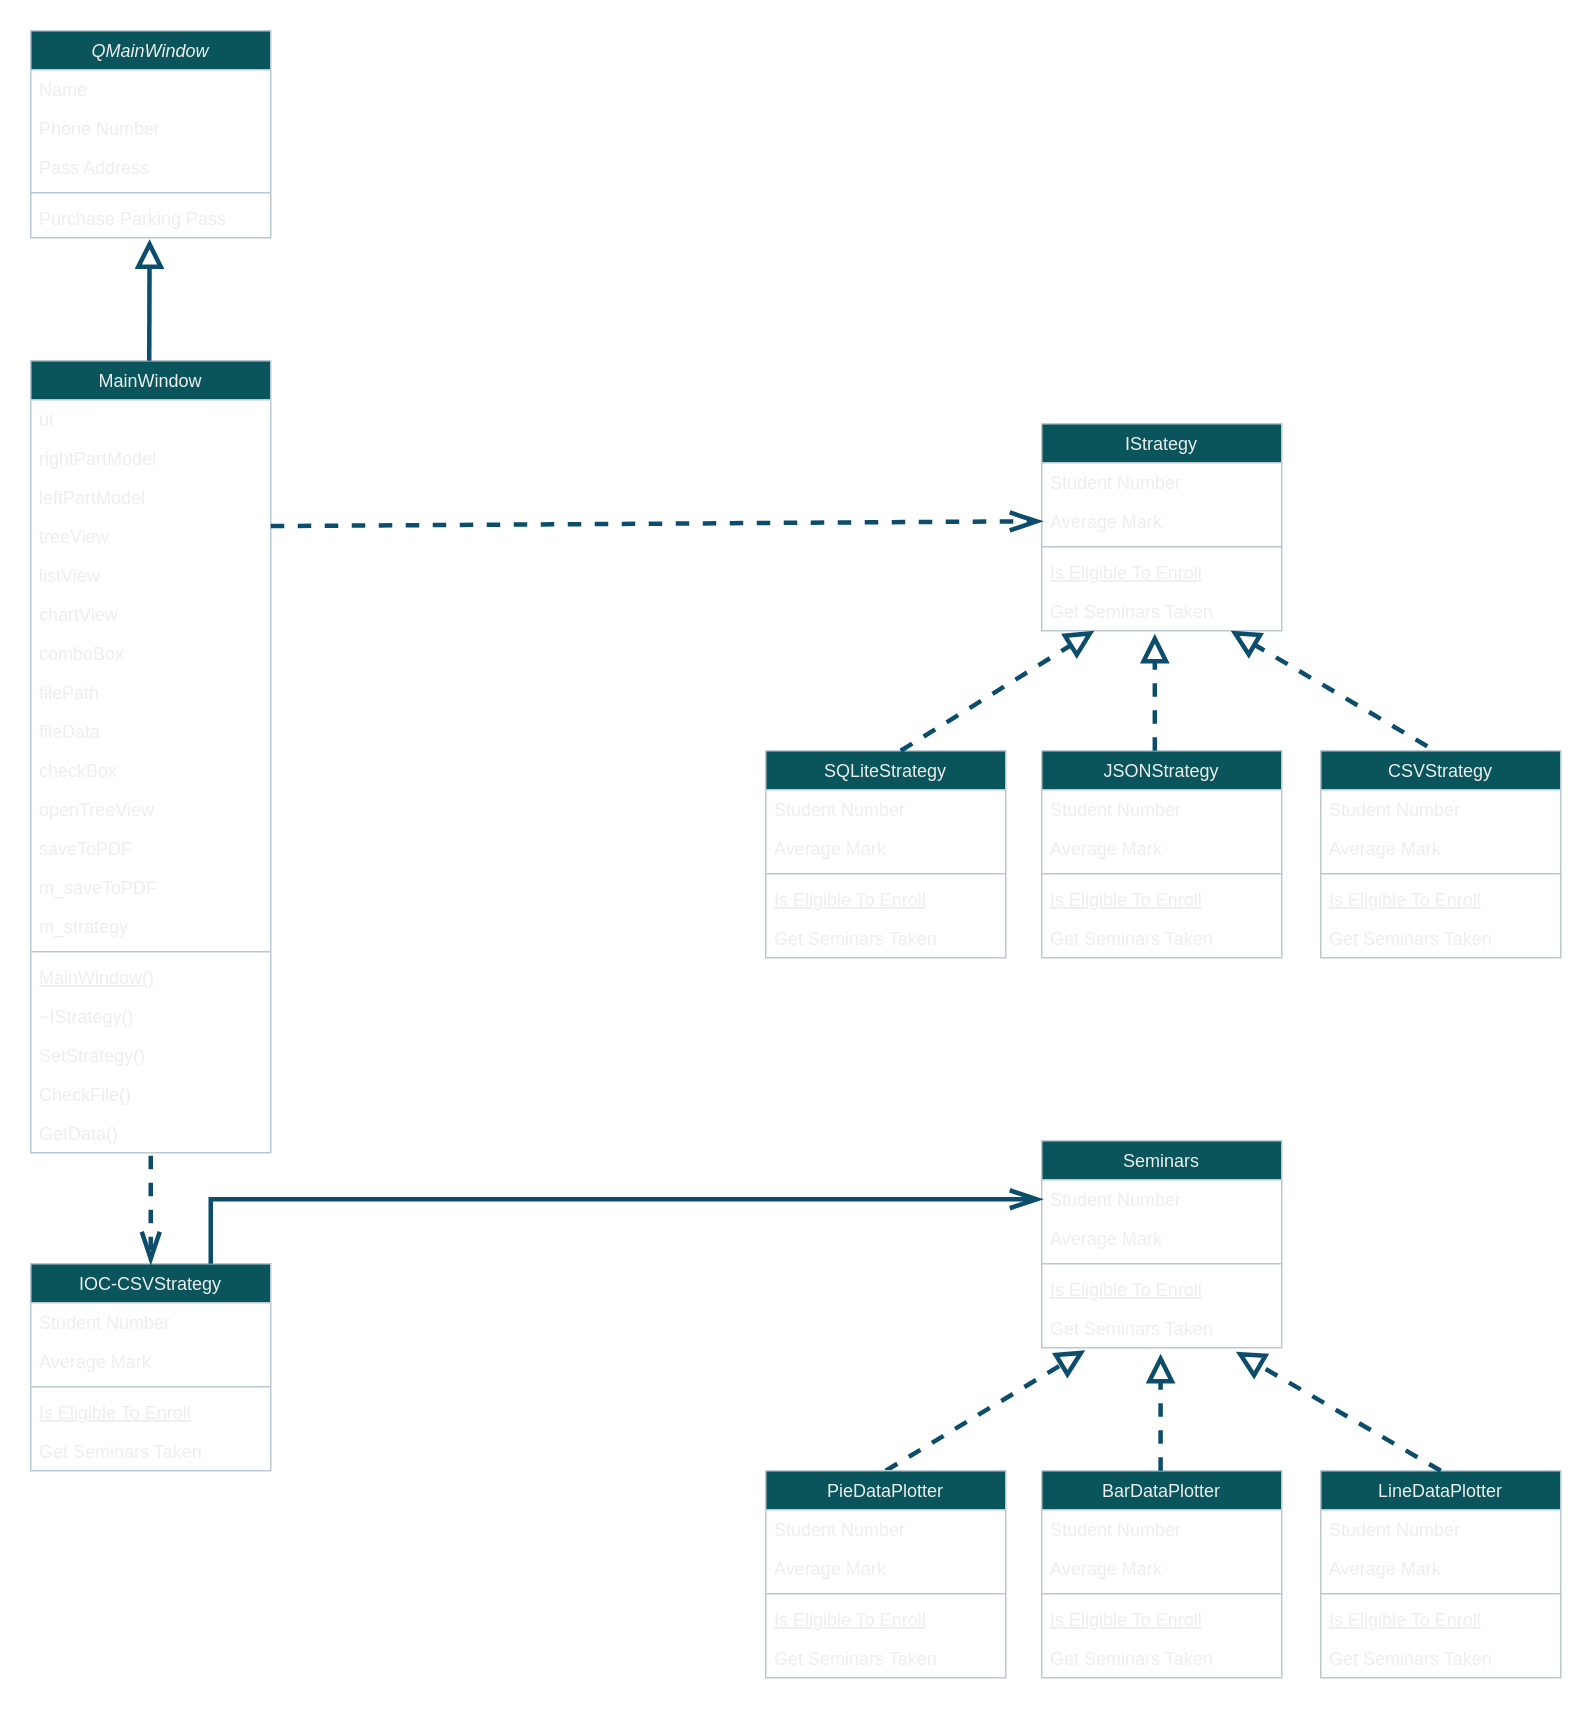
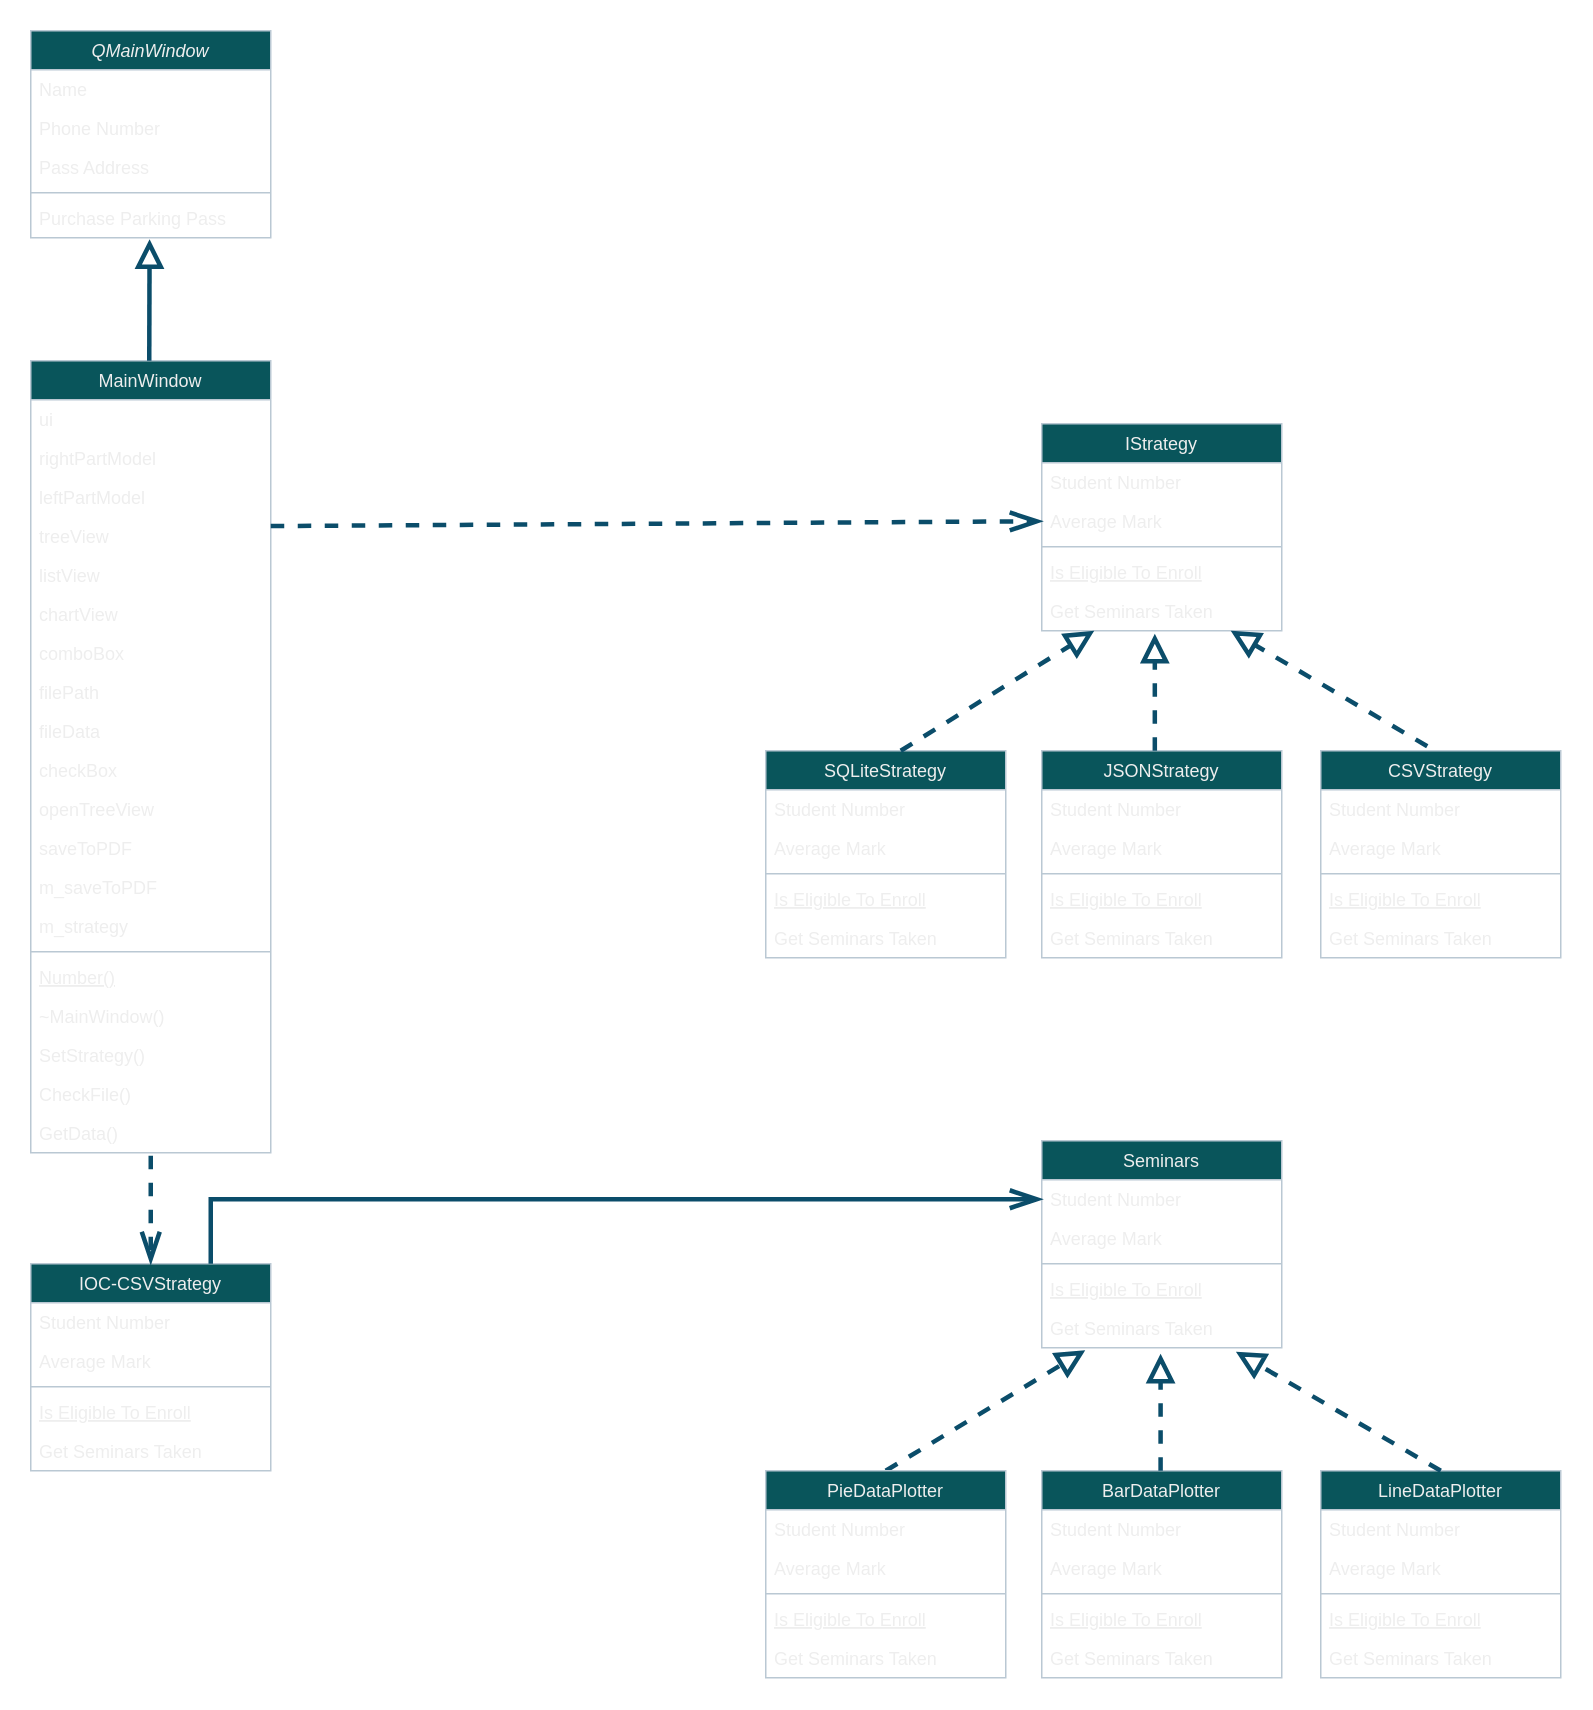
node "MainWindow()": label "MainWindow()" -> "Number()"
node "~IStrategy()": label "~IStrategy()" -> "~MainWindow()"
